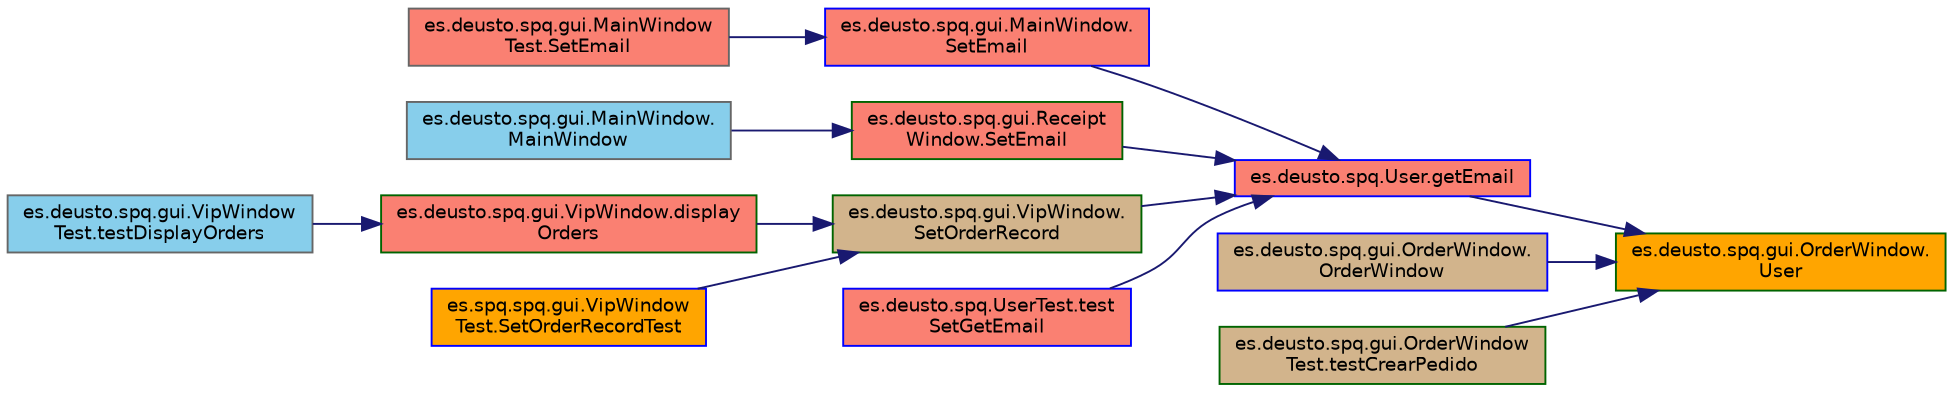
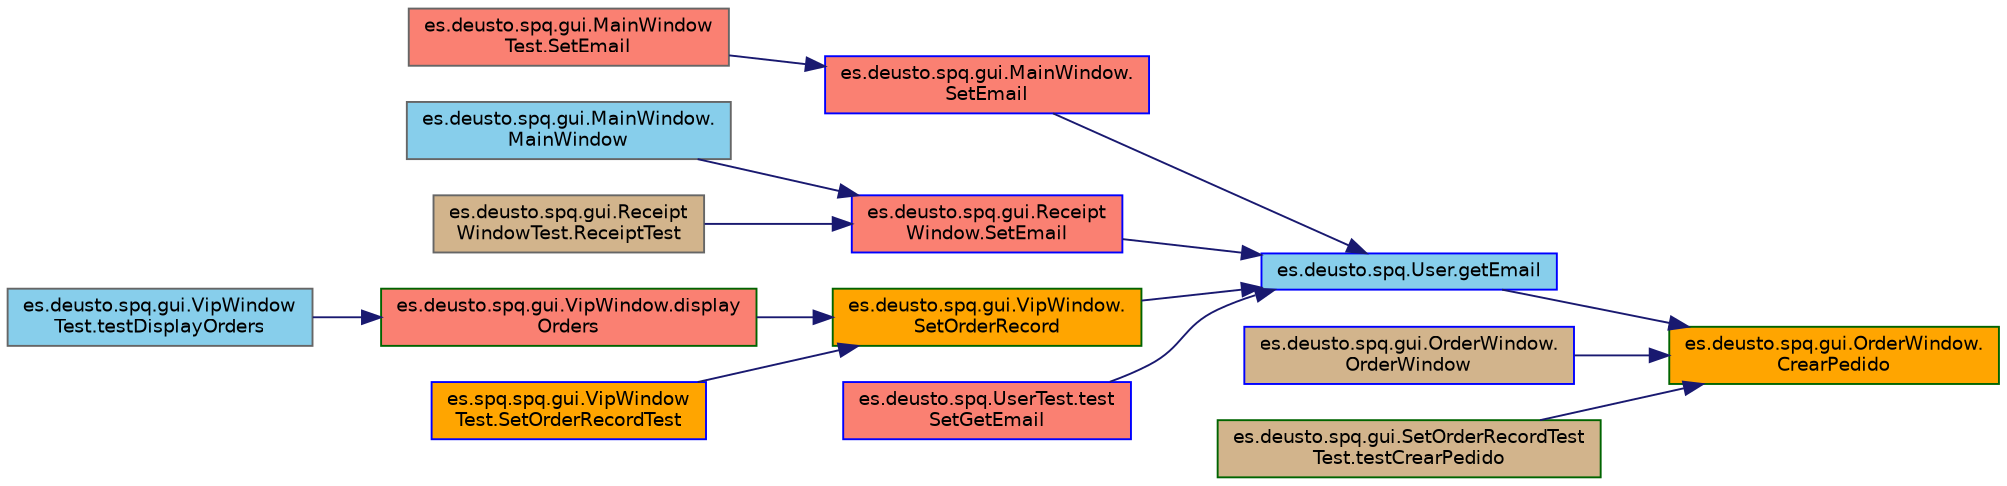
node "es.deusto.spq.gui.Receipt Window.SetEmail": color darkgreen -> blue
node "es.deusto.spq.User.getEmail": fillcolor salmon -> skyblue
node "es.deusto.spq.gui.Receipt WindowTest.ReceiptTest": added
node "es.deusto.spq.gui.VipWindow. SetOrderRecord": fillcolor tan -> orange
node "es.deusto.spq.gui.OrderWindow. User": label "es.deusto.spq.gui.OrderWindow. User" -> "es.deusto.spq.gui.OrderWindow. CrearPedido"
node "es.deusto.spq.gui.OrderWindow Test.testCrearPedido": label "es.deusto.spq.gui.OrderWindow Test.testCrearPedido" -> "es.deusto.spq.gui.SetOrderRecordTest Test.testCrearPedido"
